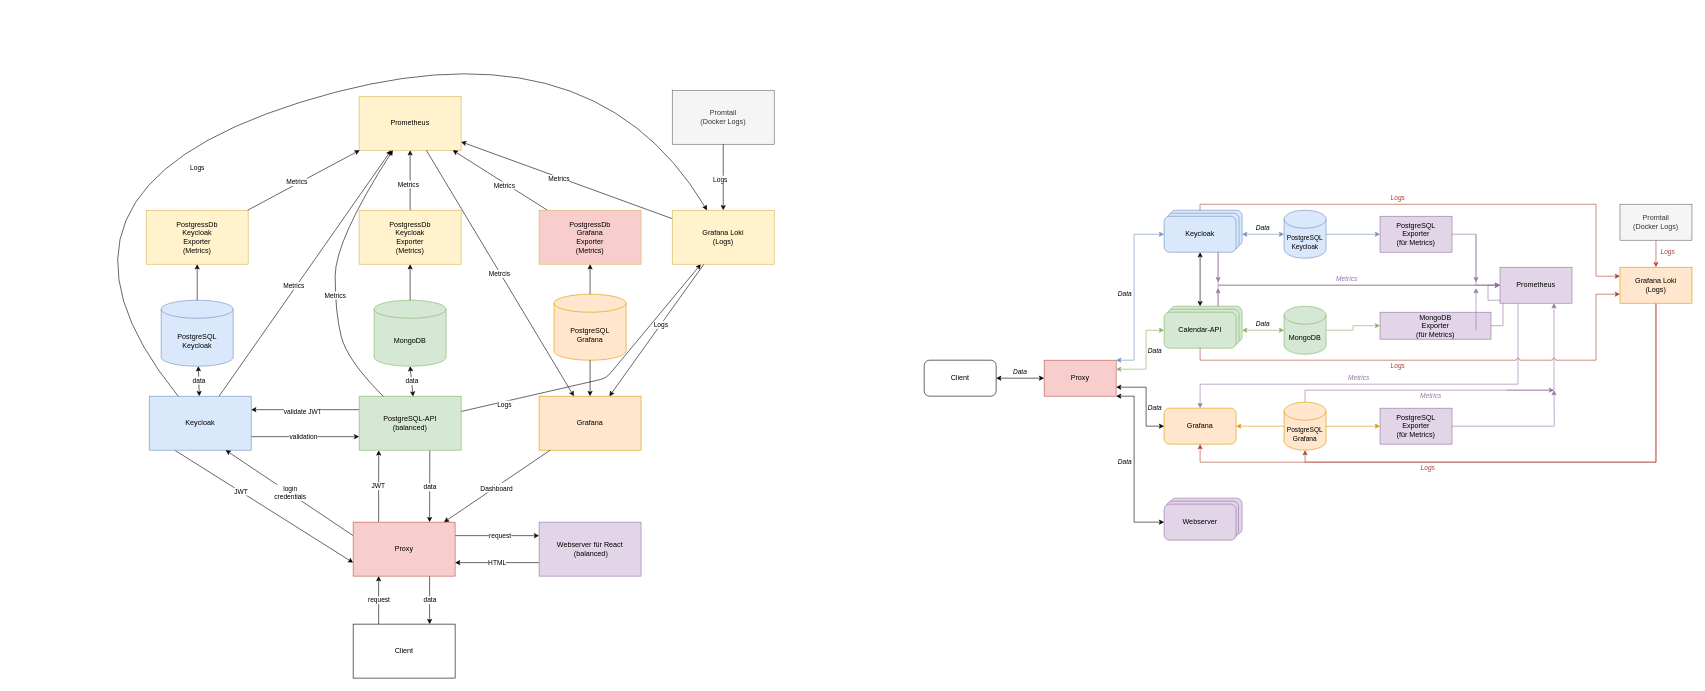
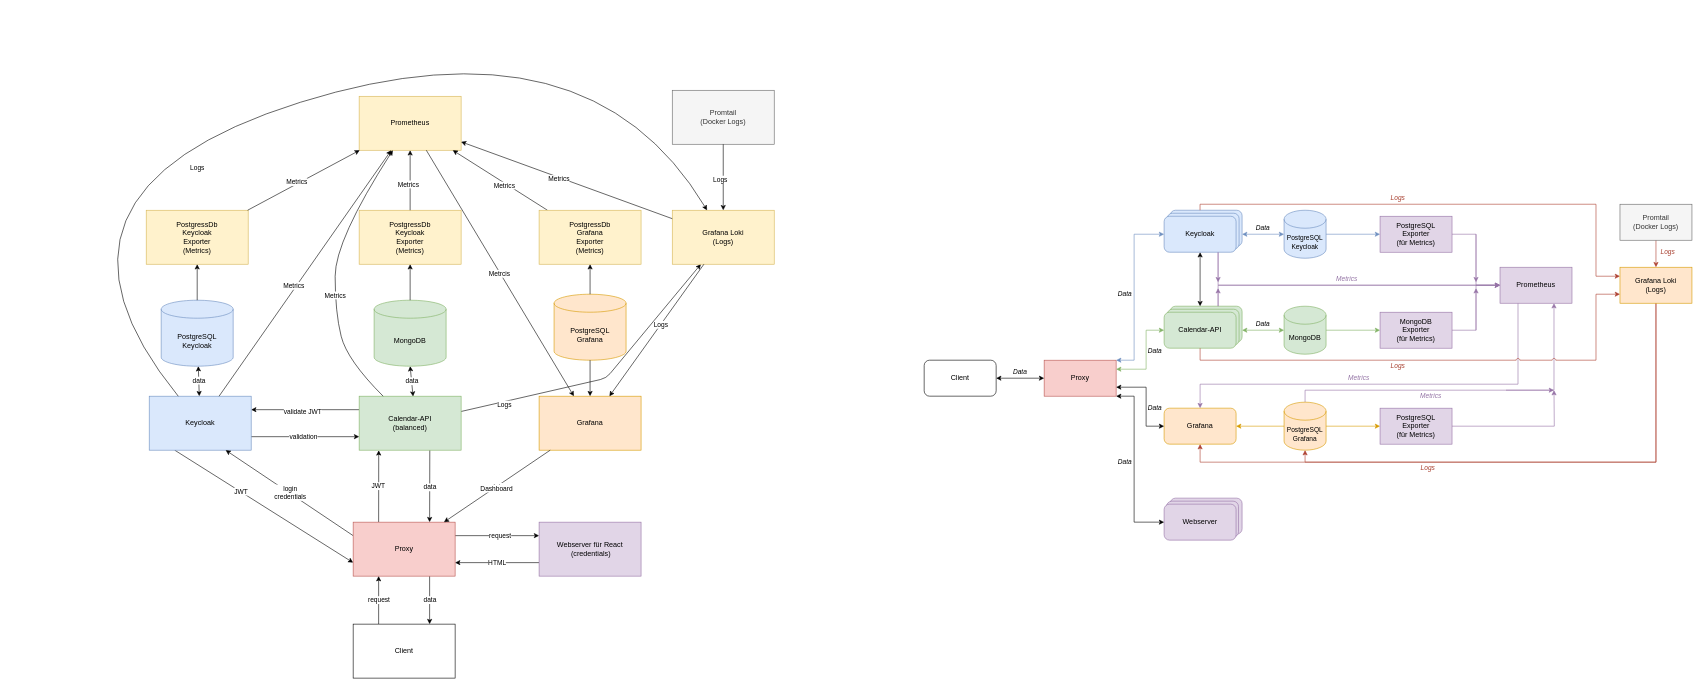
node "PostgressDb Grafana Exporter (Metrics)": fillcolor #f8cecc -> #fff2cc
node "MongoDB Exporter (für Metrics)": size 111x27 -> 72x36
node "PostgreSQL-API (balanced)": label "PostgreSQL-API (balanced)" -> "Calendar-API (balanced)"
node "Webserver für React (balanced)": label "Webserver für React (balanced)" -> "Webserver für React (credentials)"
